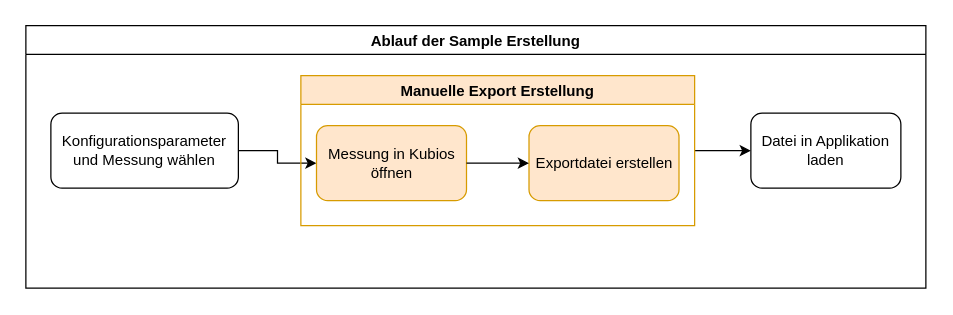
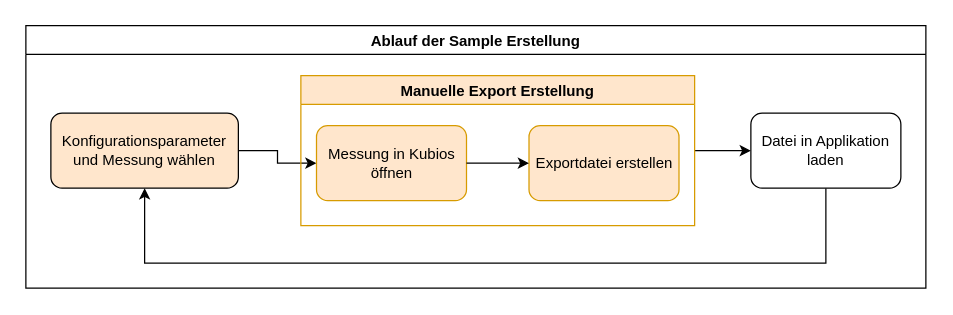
node "Konfigurationsparameter und Messung wählen": fillcolor #ffffff -> #ffe6cc
edge "Datei in Applikation laden" -> "Konfigurationsparameter und Messung wählen": added
